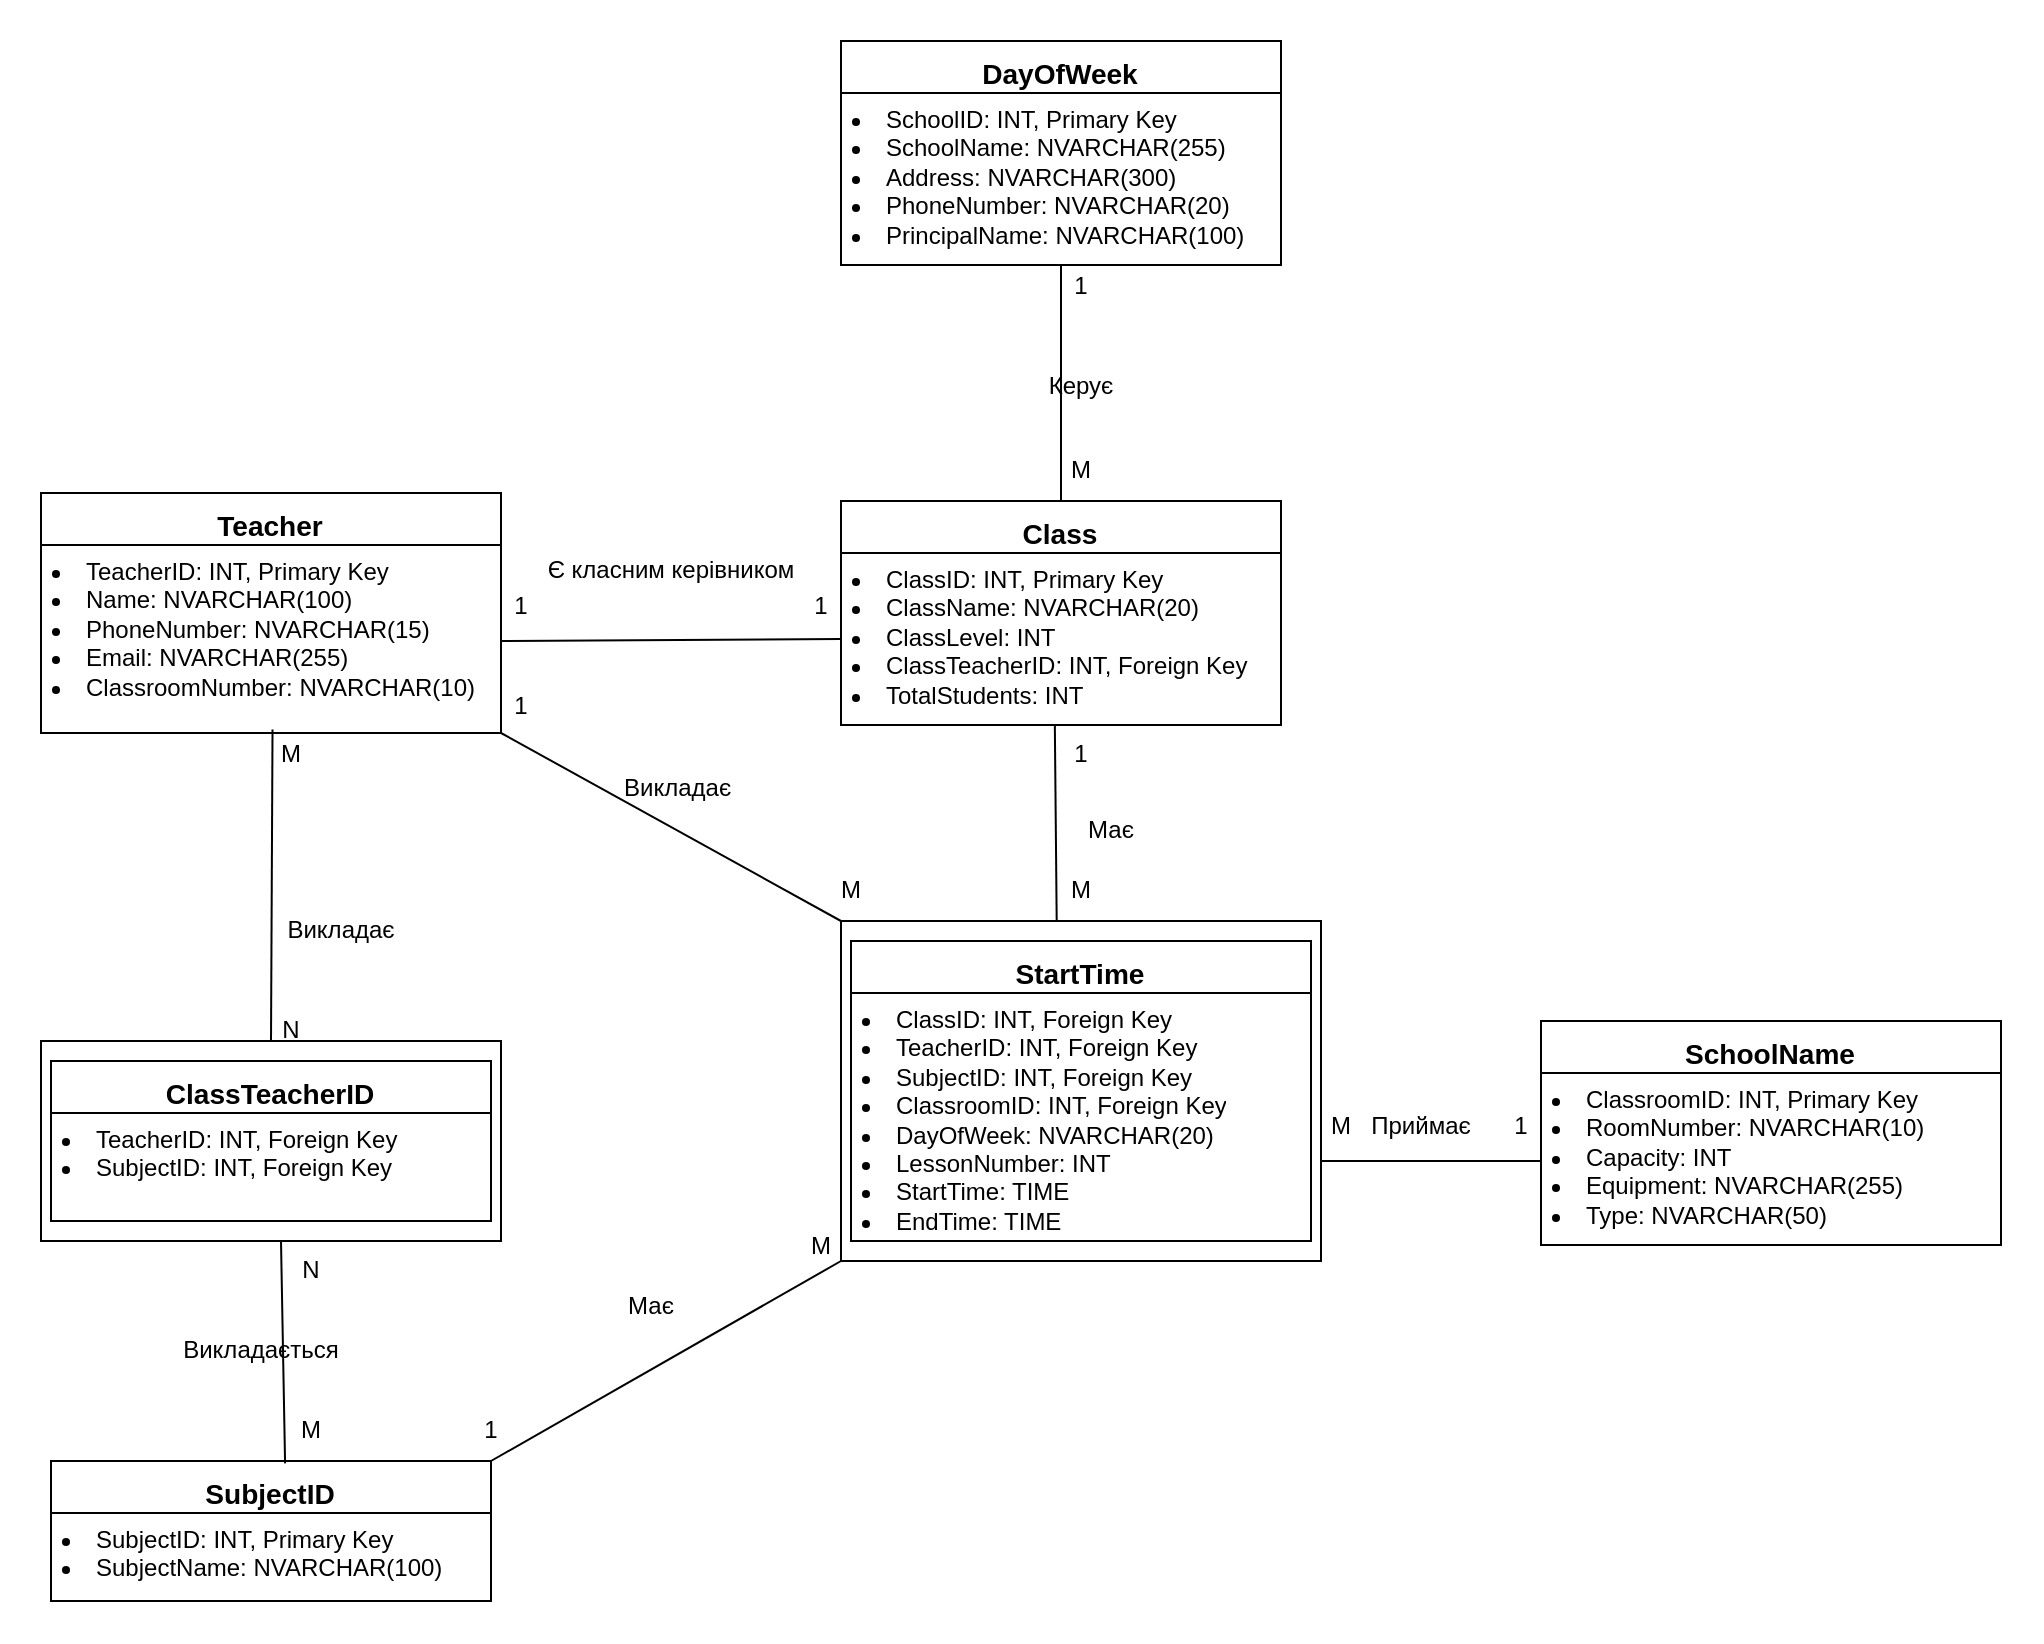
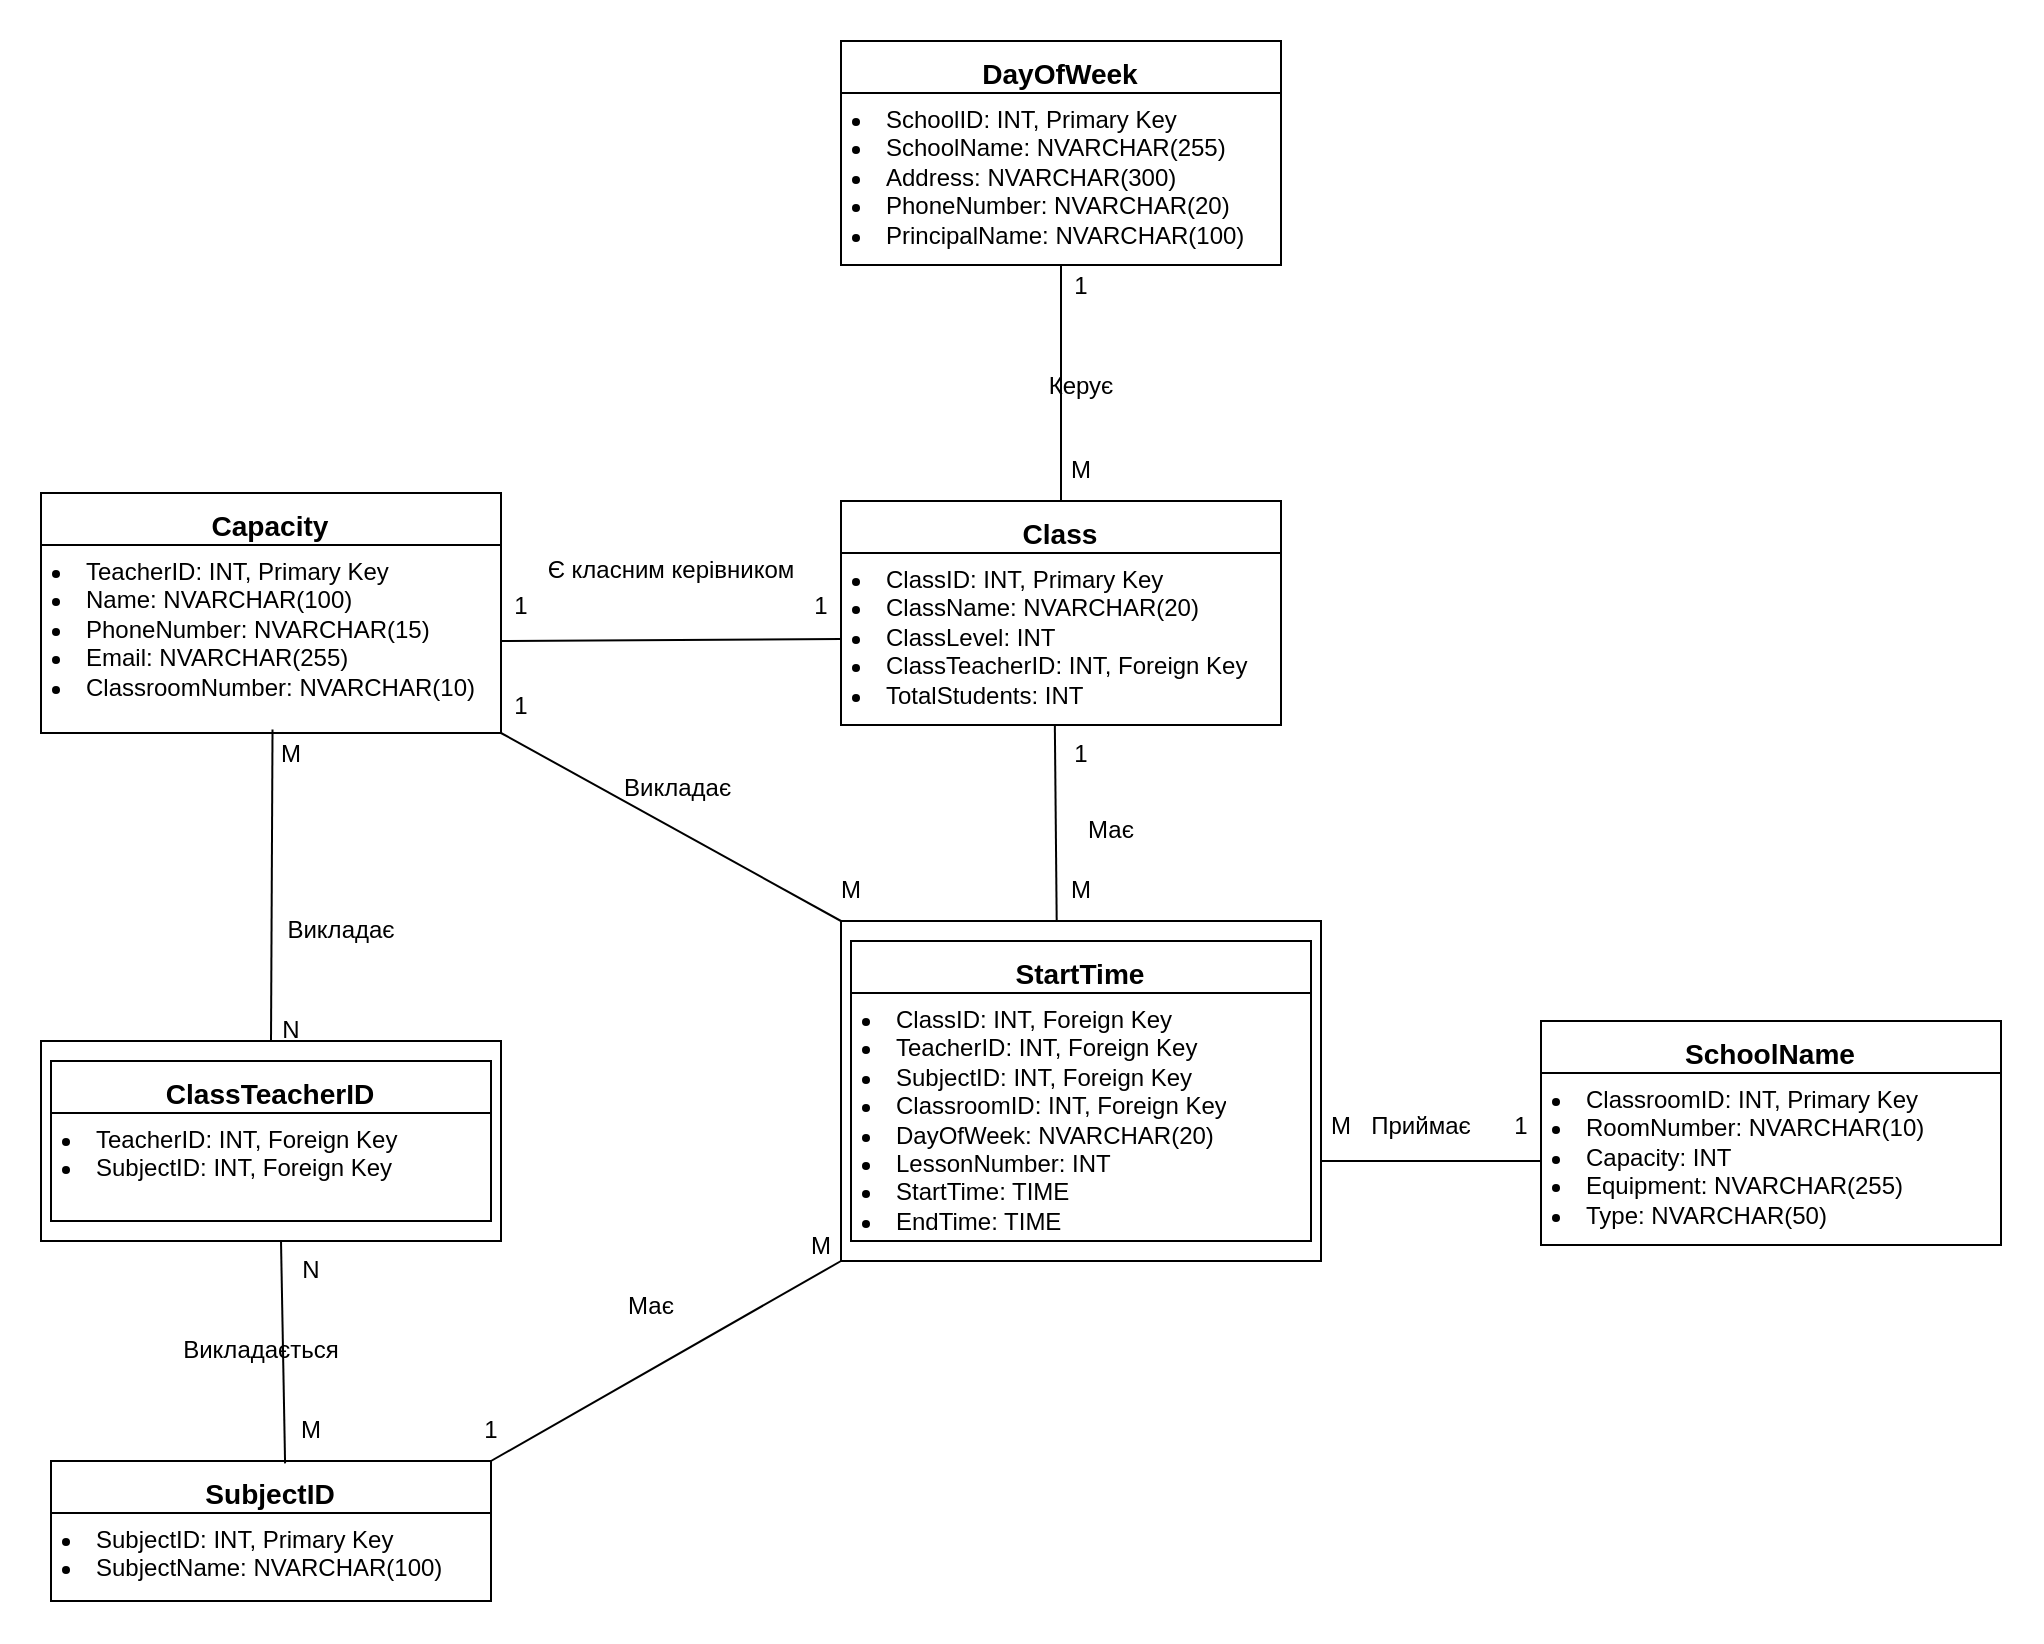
node "Teacher": label "Teacher" -> "Capacity"
